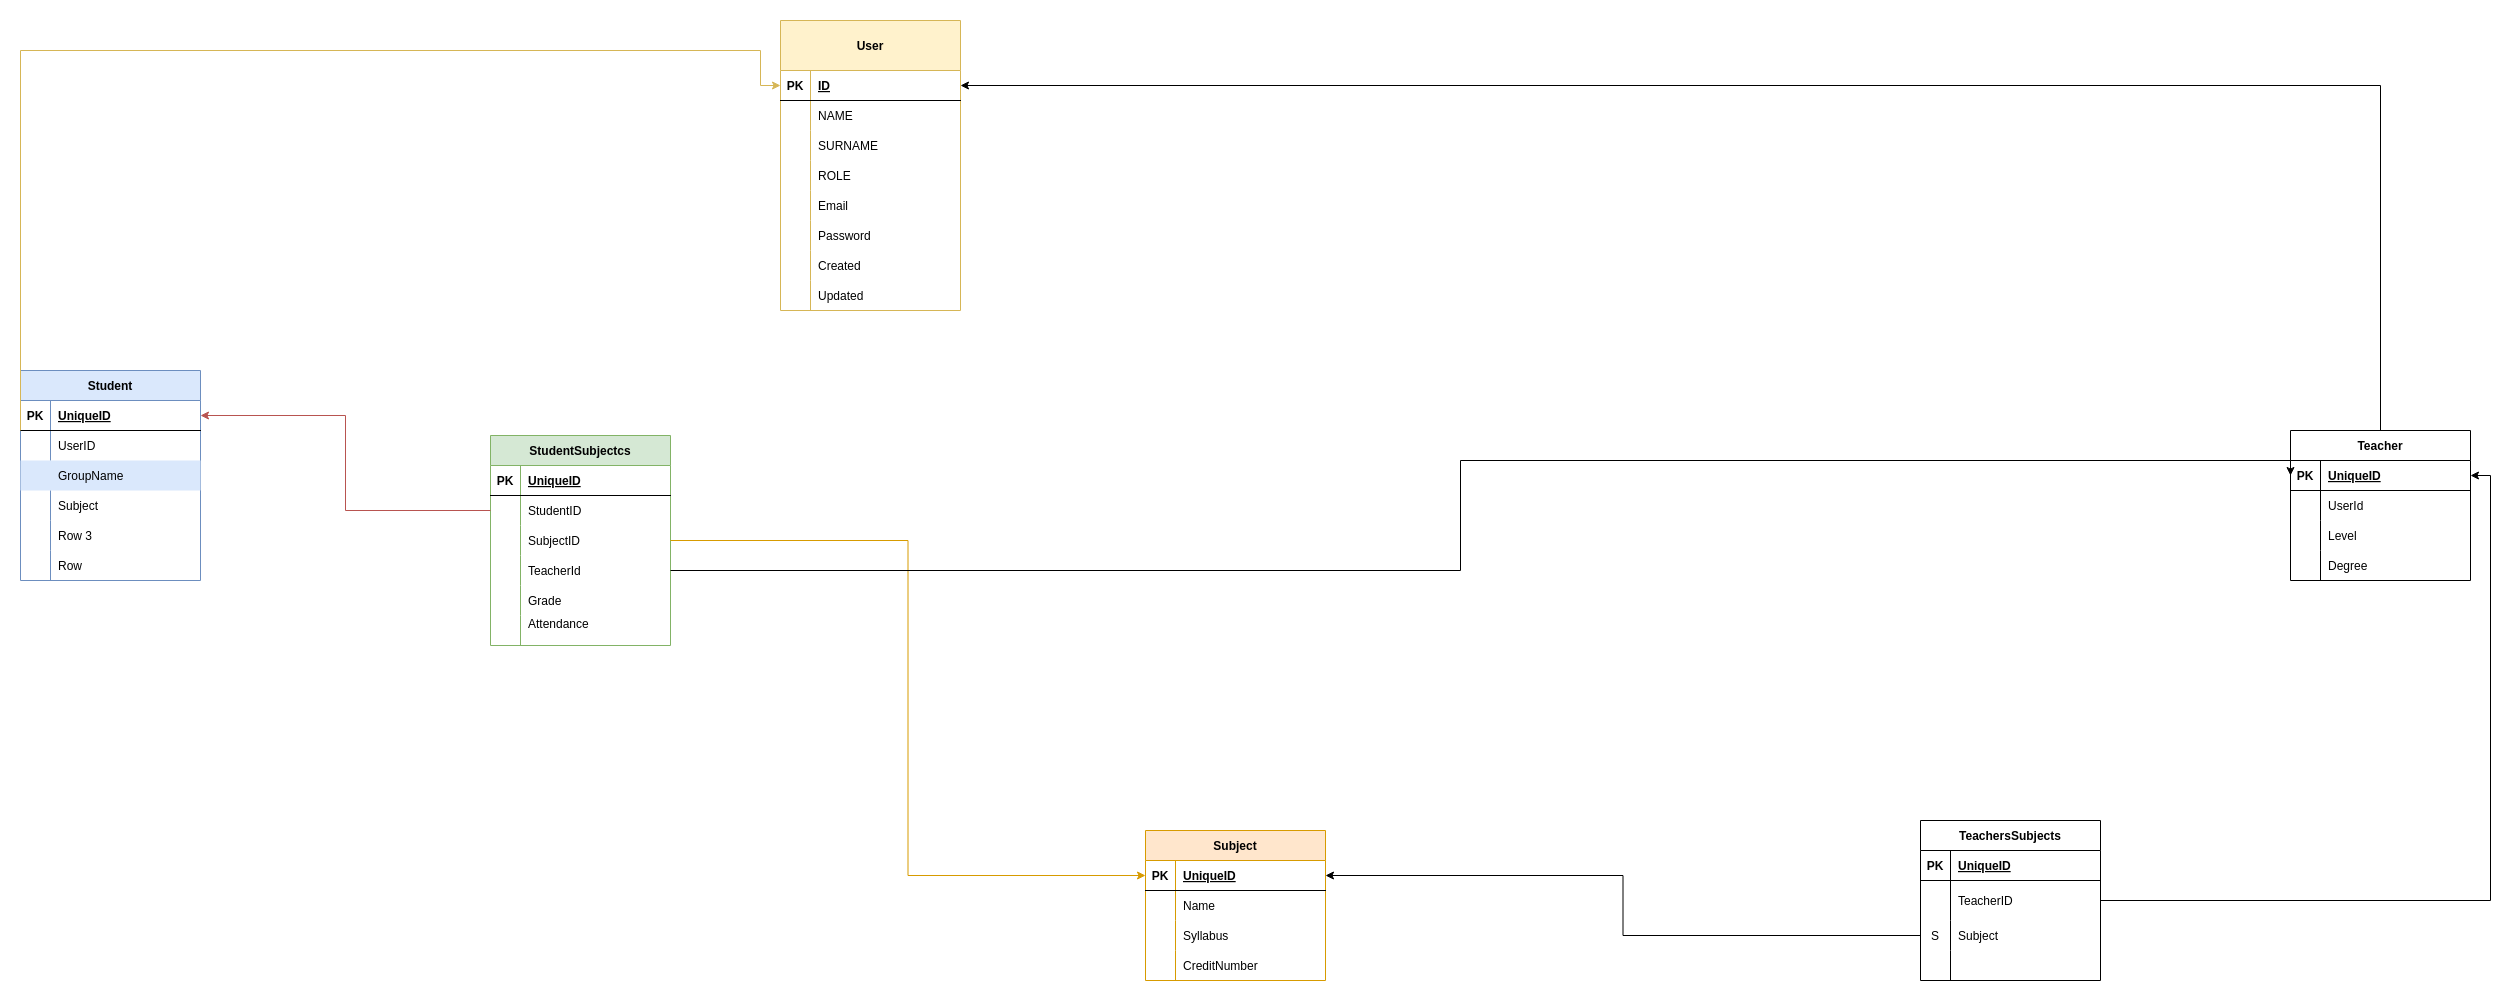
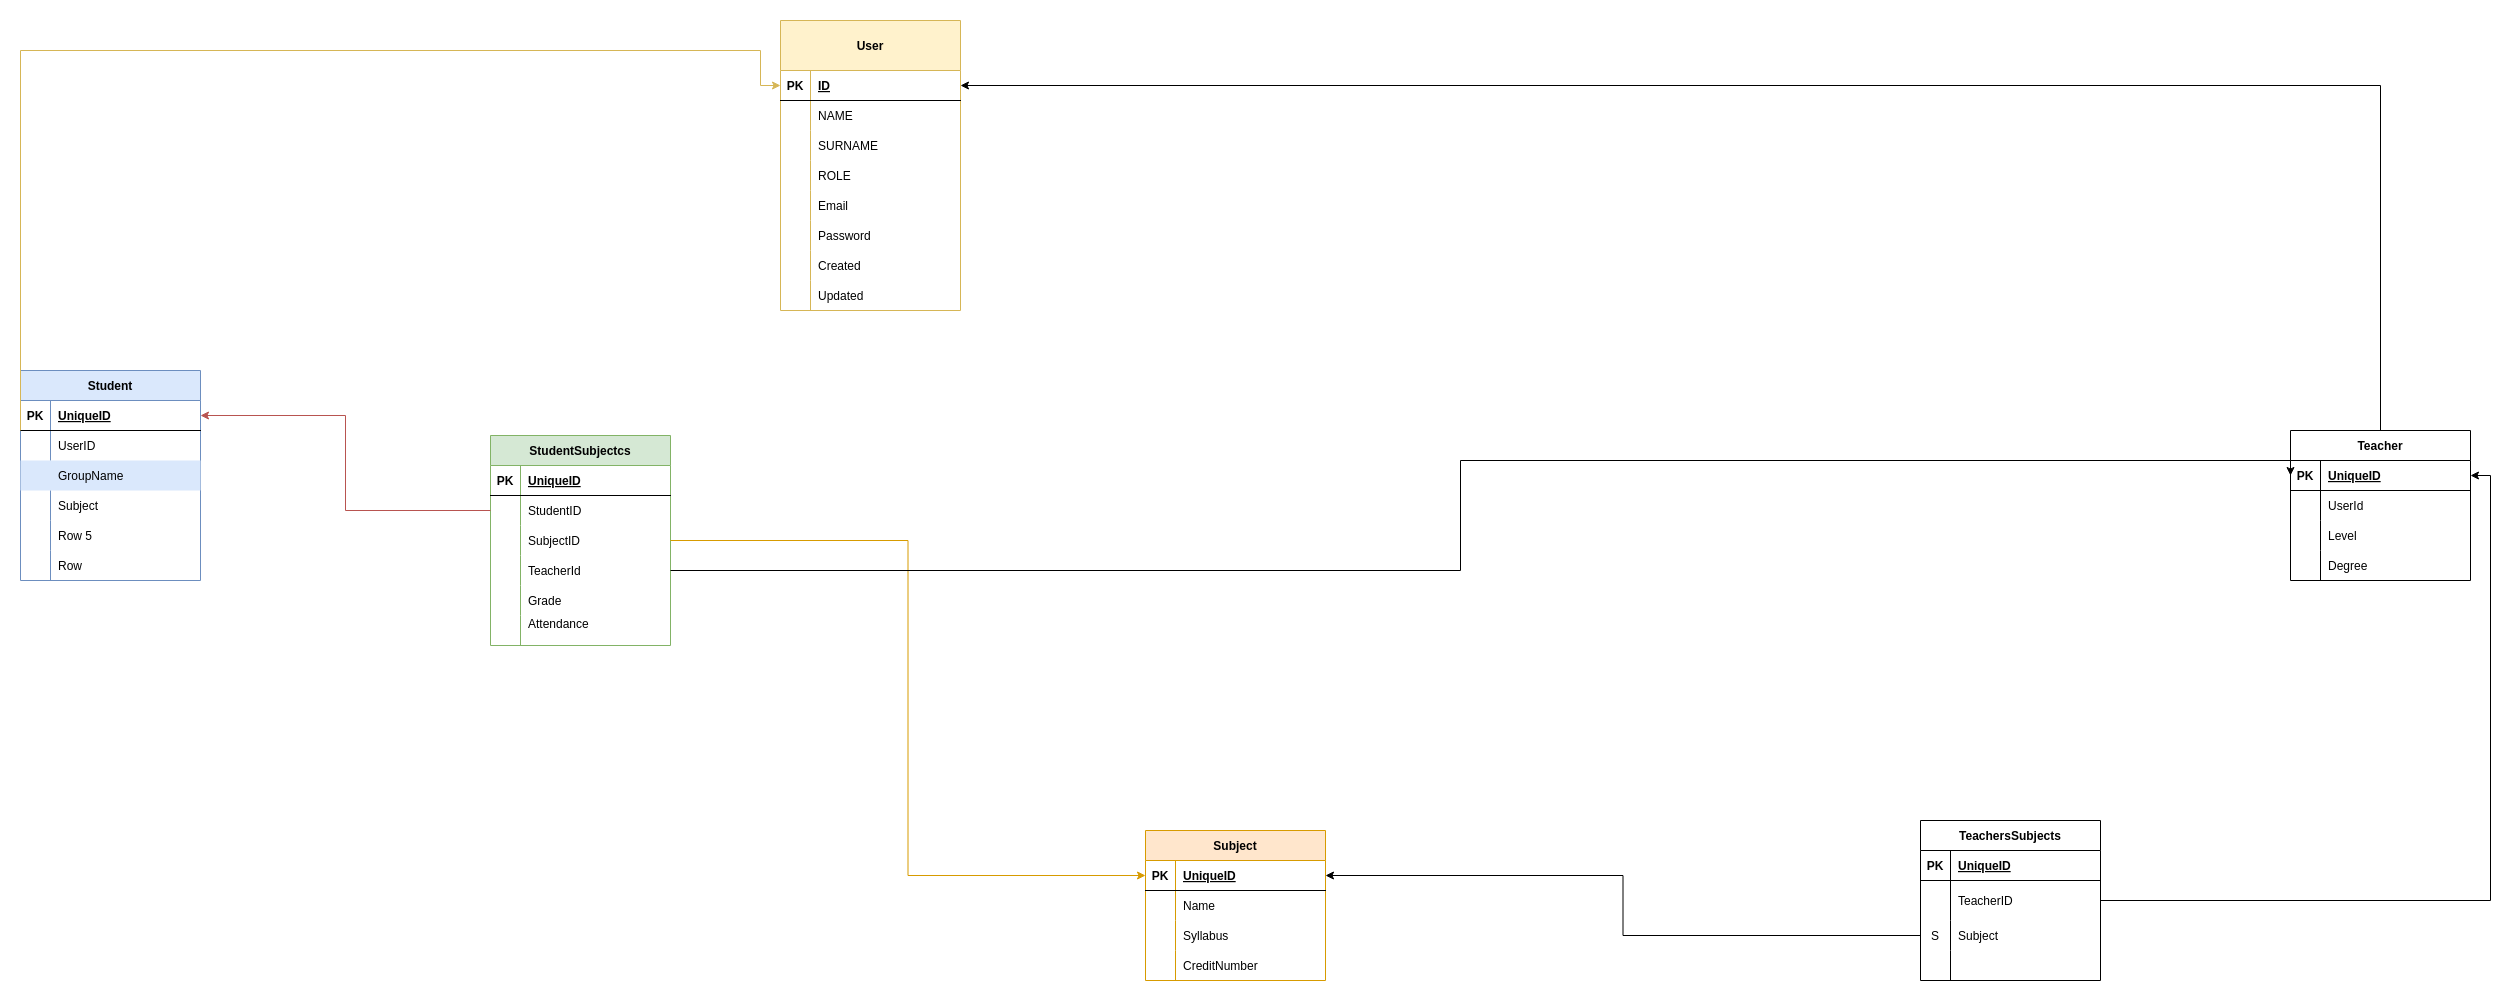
node "Row 3": label "Row 3" -> "Row 5"
